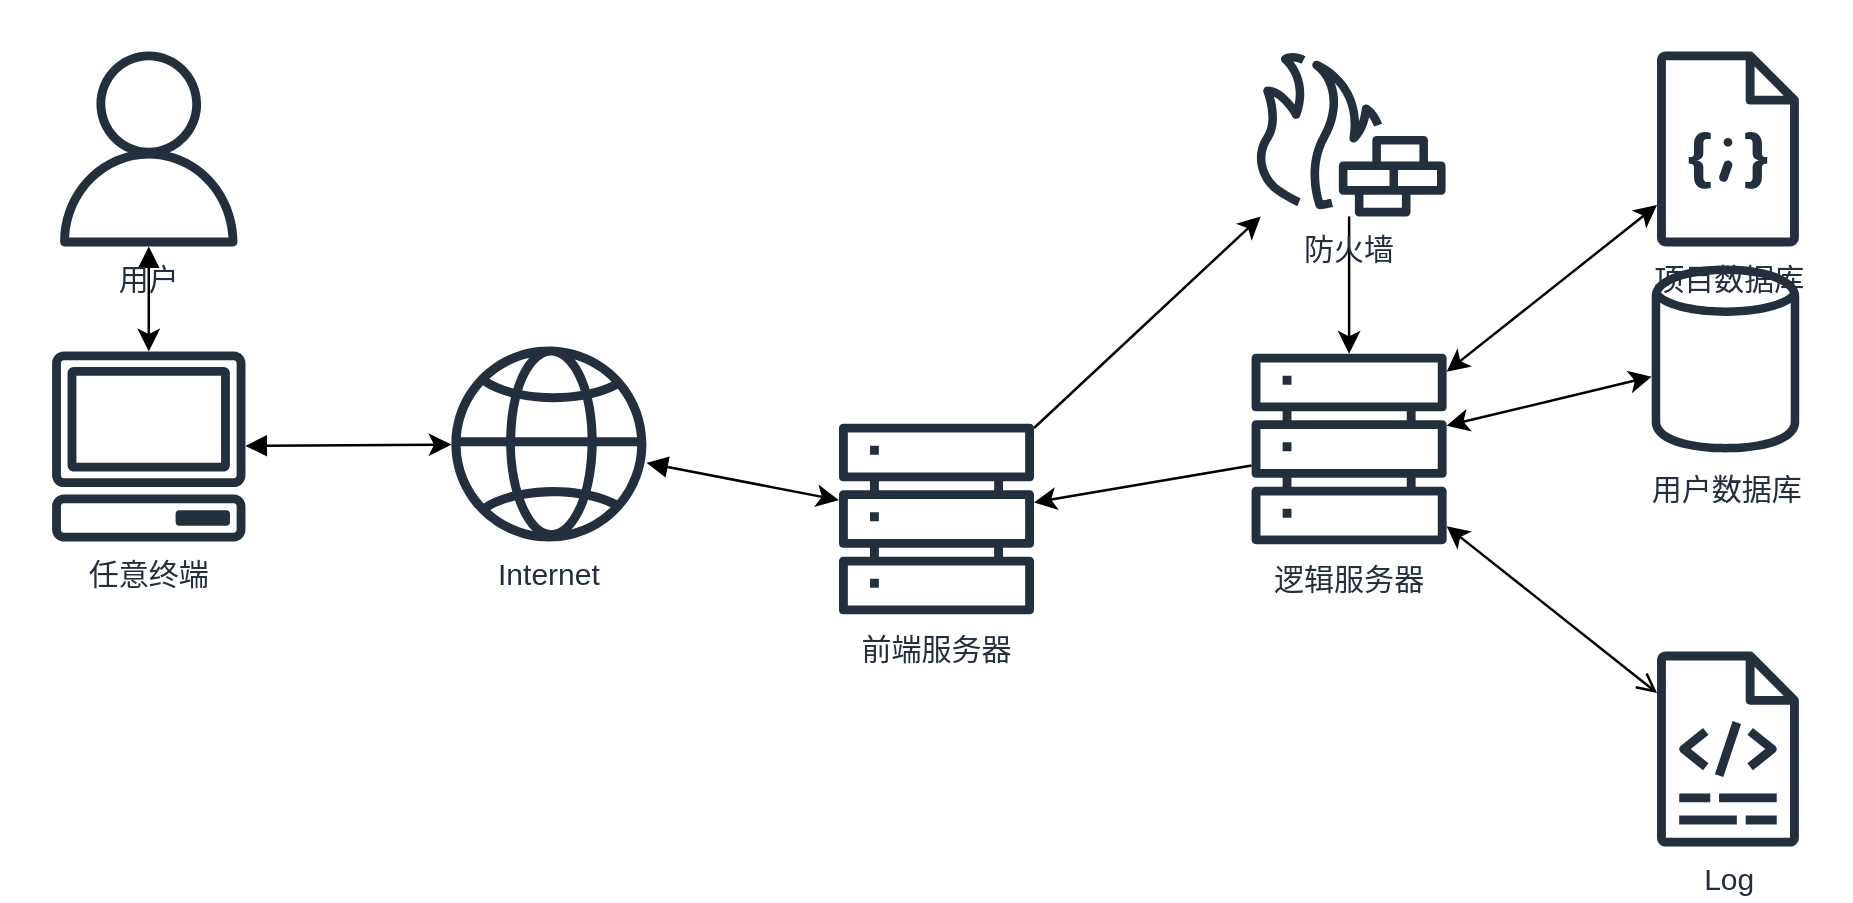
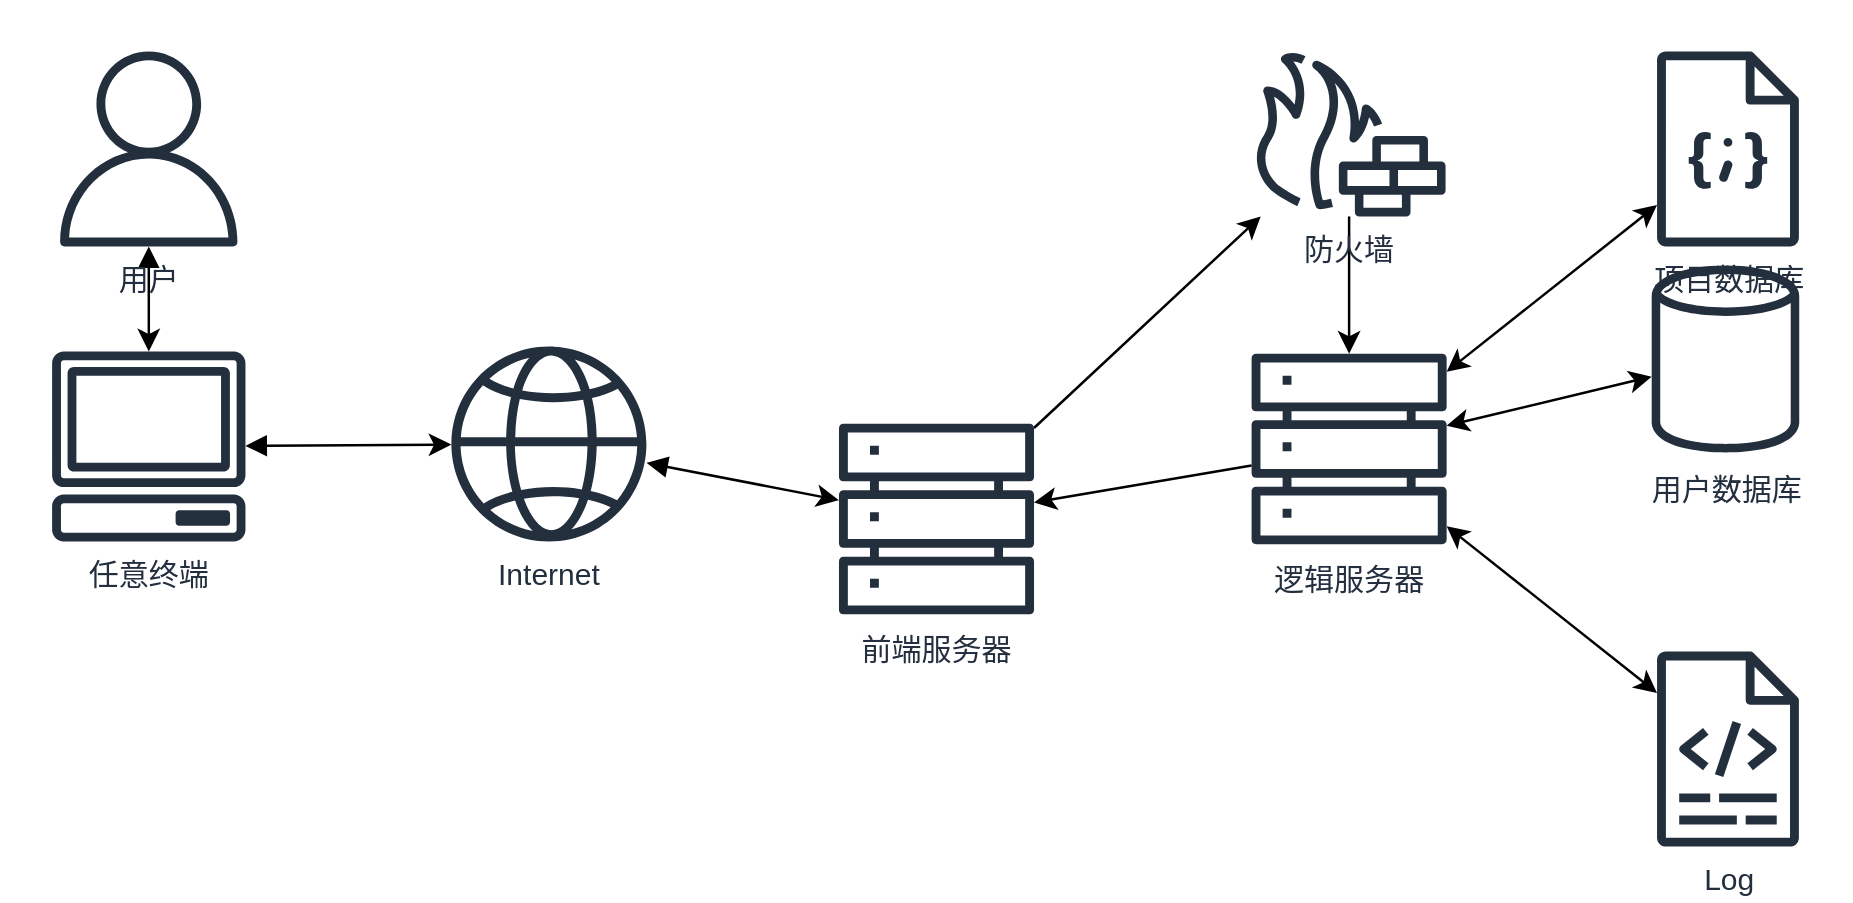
edge "逻辑服务器" -- "Log": arrowhead open -> classic
